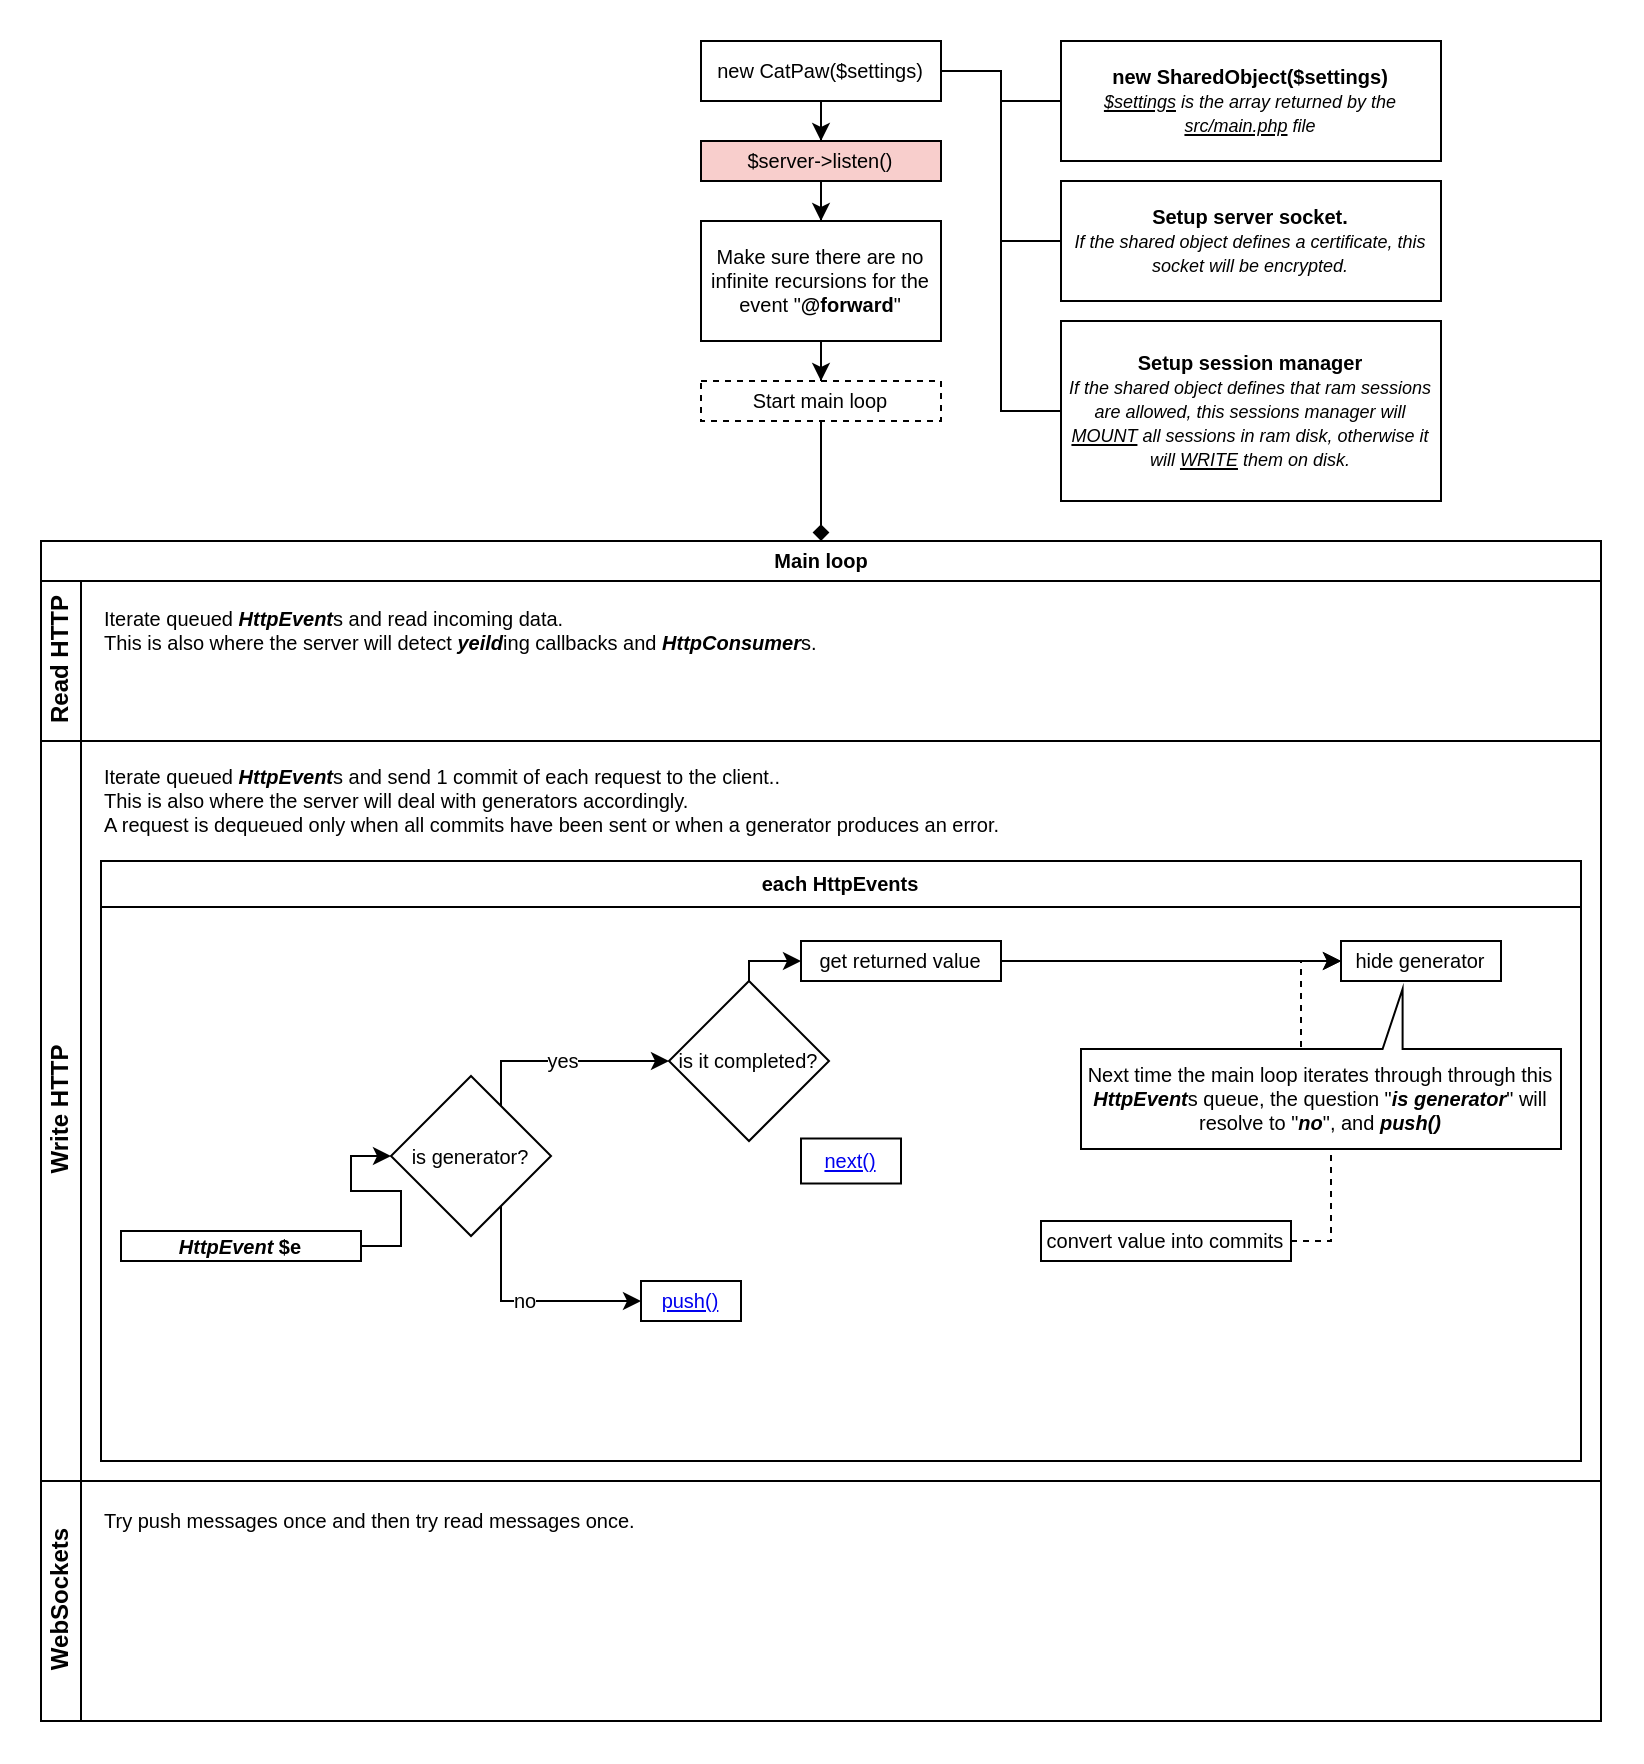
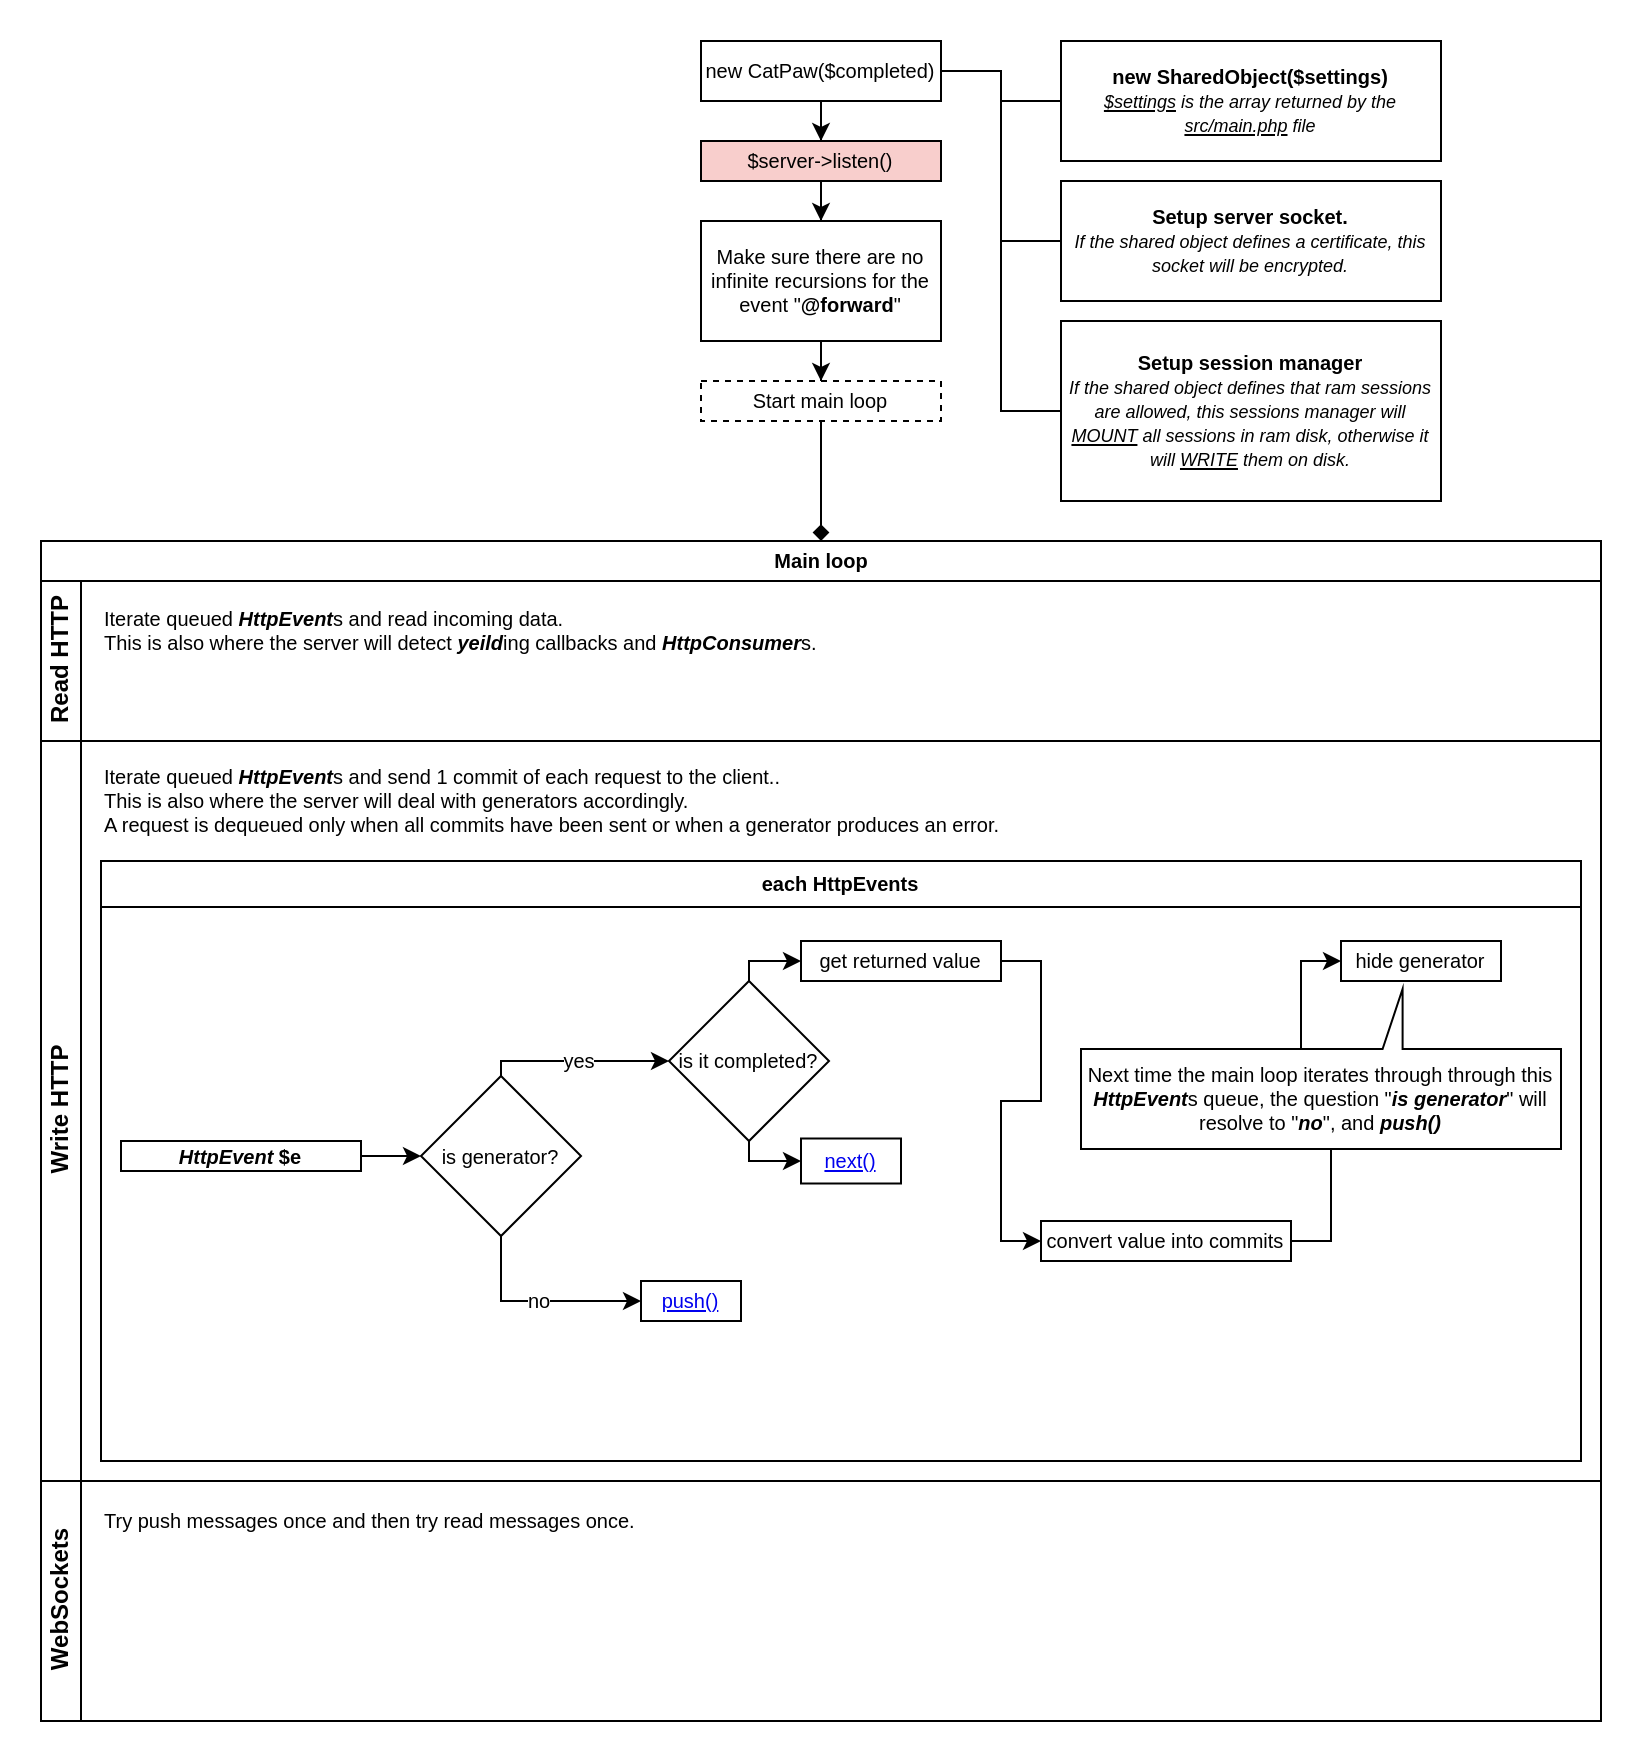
node "new CatPaw($settings)": label "new CatPaw($settings)" -> "new CatPaw($completed)"
edge "get returned value" -> "hide generator": now "get returned value" -> "convert value into commits"
node "is generator?": moved (471, 1156) -> (501, 1156)
edge "is it completed?" -> "next()": added
edge "convert value into commits" -> "hide generator": style dashed -> solid
node "HttpEvent $e": moved (241, 1246) -> (241, 1156)
